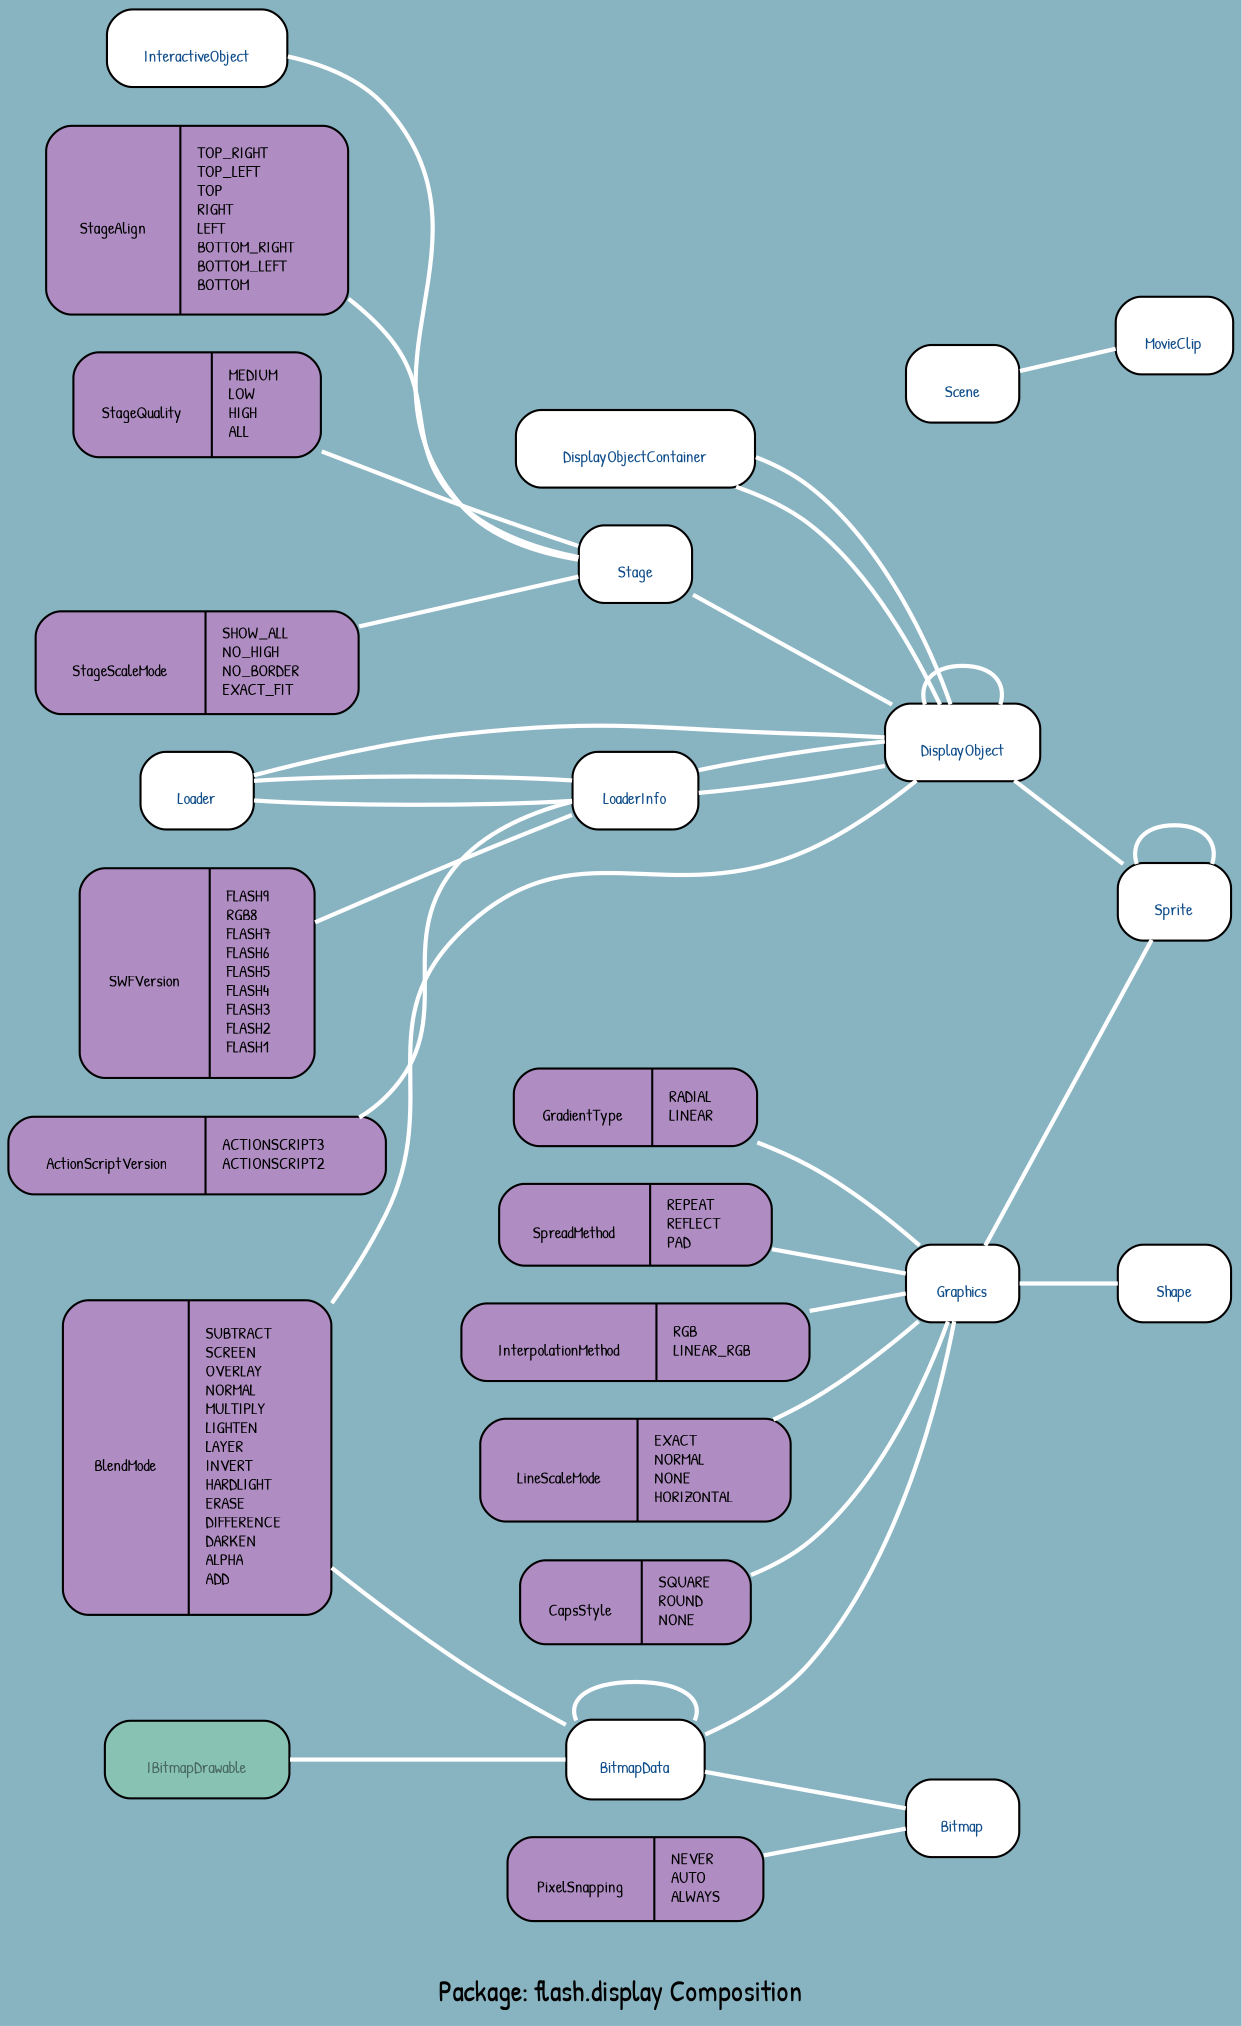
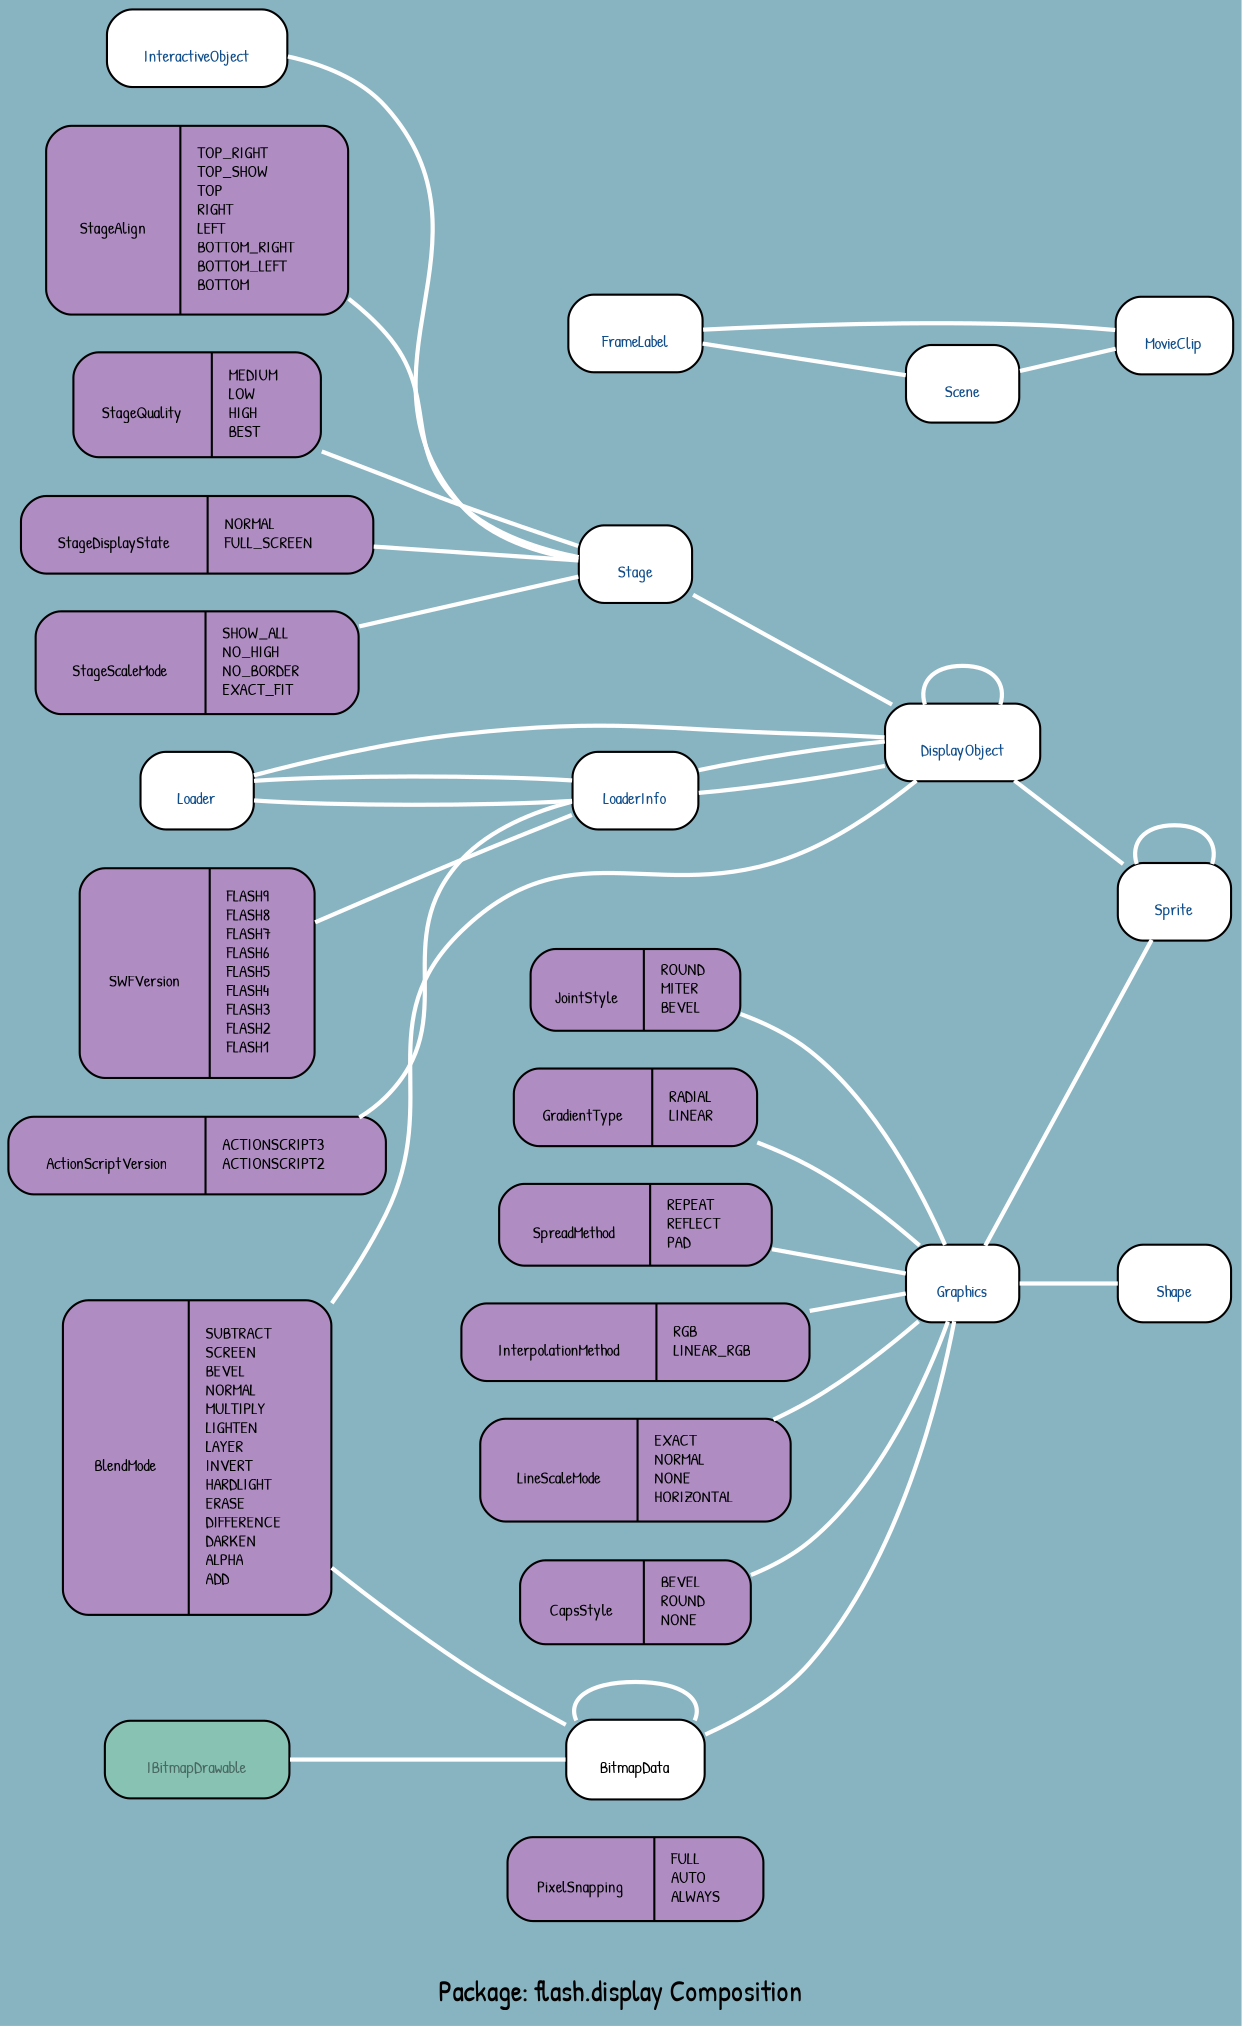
node "StageAlign": text "TOP_LEFT" -> "TOP_SHOW"
node "FrameLabel": added
node "StageQuality": text "ALL" -> "BEST"
node "DisplayObjectContainer": removed
node "StageDisplayState": added
node "SWFVersion": text "RGB8" -> "FLASH8"
node "JointStyle": added
node "BlendMode": text "OVERLAY" -> "BEVEL"
node "CapsStyle": text "SQUARE" -> "BEVEL"
node "BitmapData": fontcolor #104e8b -> black
node "Bitmap": removed
node "PixelSnapping": text "NEVER" -> "FULL"
